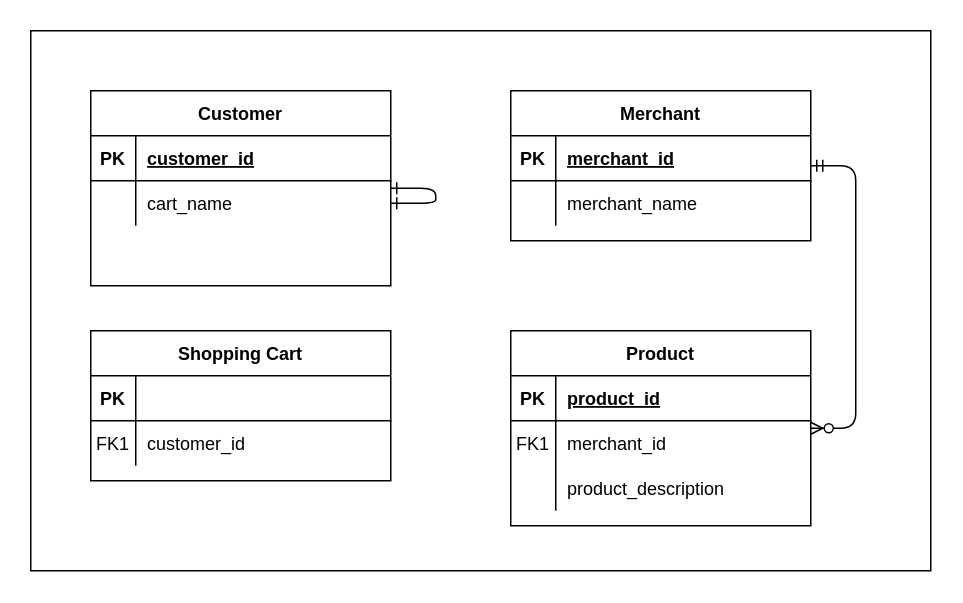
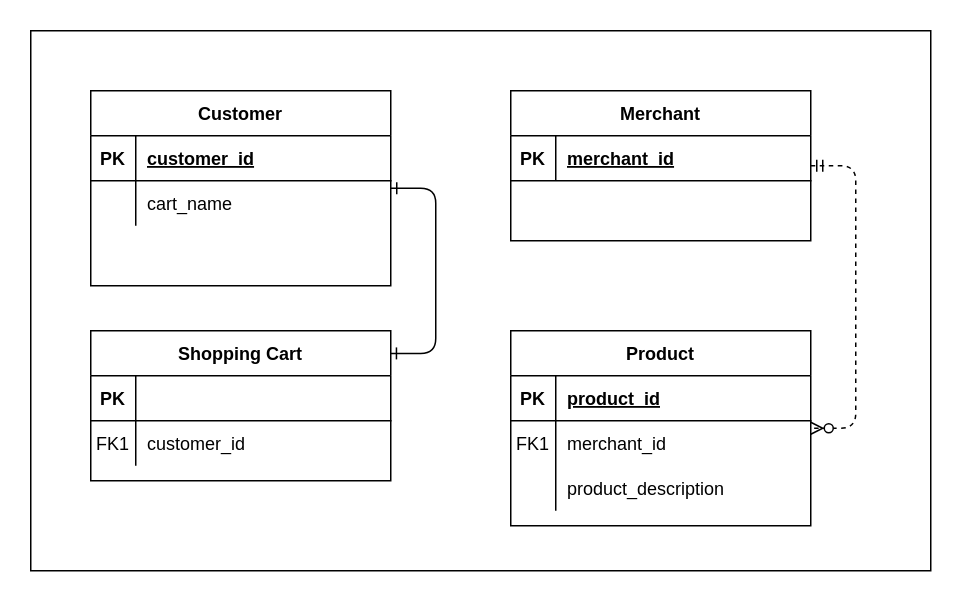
edge "Customer" -- "cart_name": now "Customer" -- "Shopping Cart"
node "merchant_name": removed
edge "Merchant" -- "Product": style solid -> dashed
